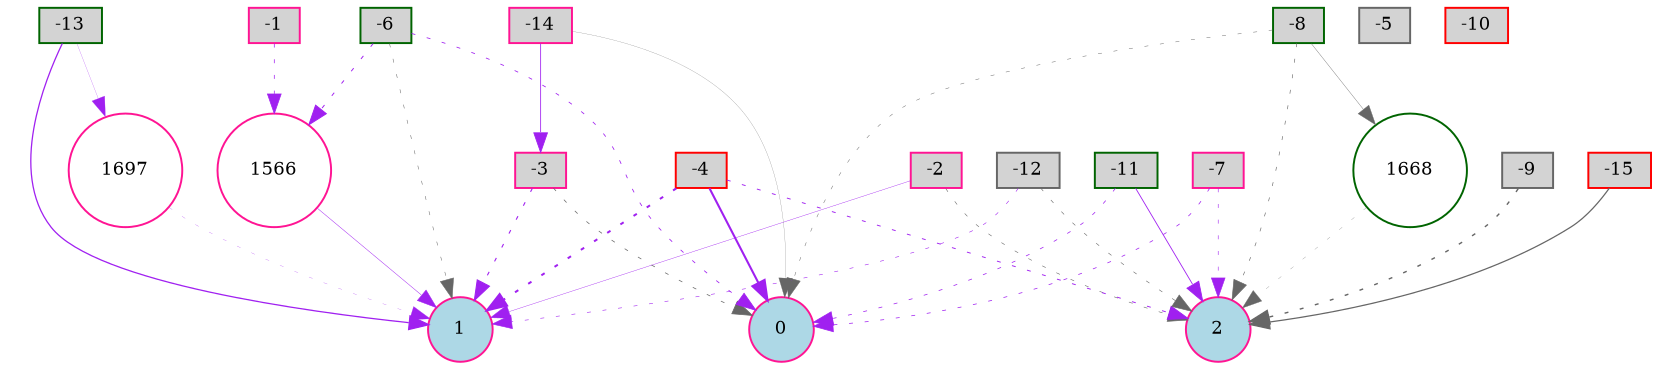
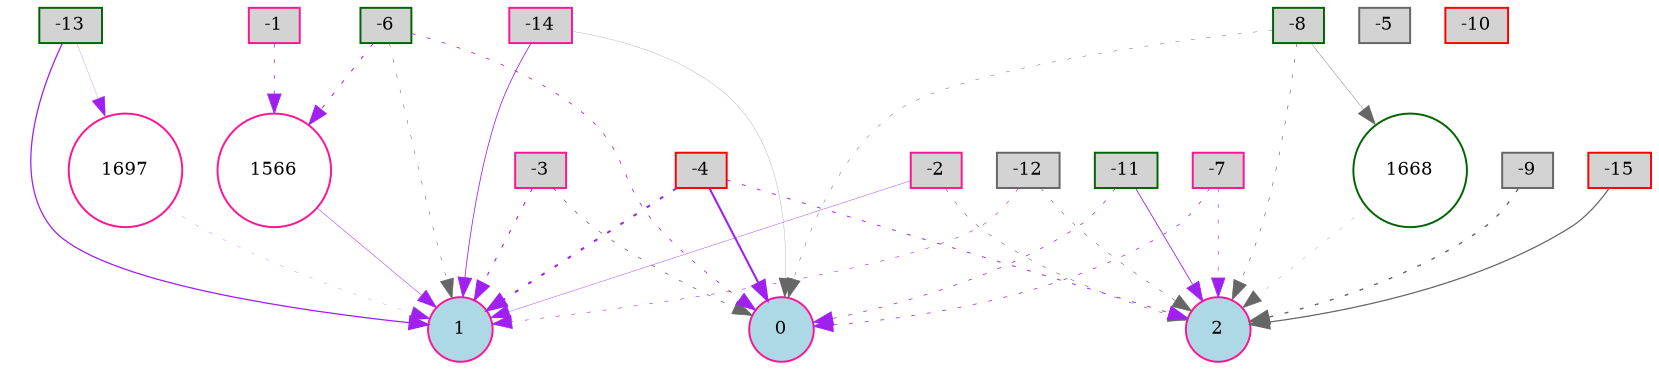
edge "-14" -> "-3": now "-14" -> "1"
